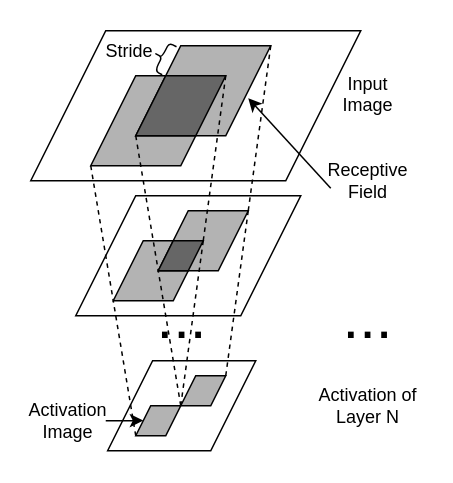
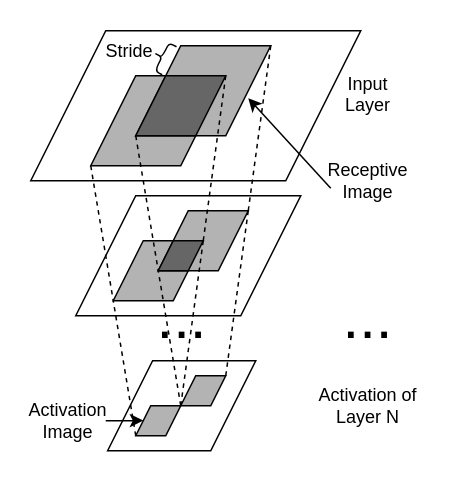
node "Input Image": label "Input Image" -> "Input Layer"
node "Receptive Field": label "Receptive Field" -> "Receptive Image"
